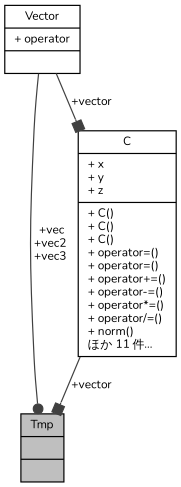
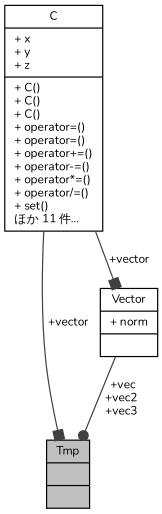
node "Vector": text "+ operator" -> "+ norm"
edge "Vector" -> "C": reversed
node "C": text "+ norm()" -> "+ set()"
